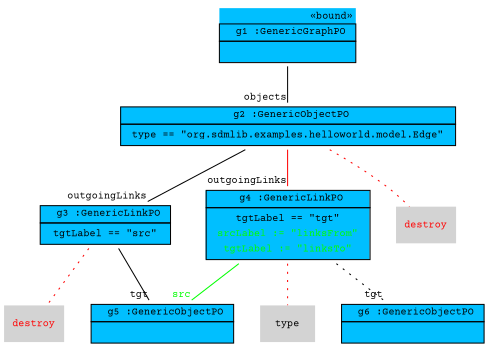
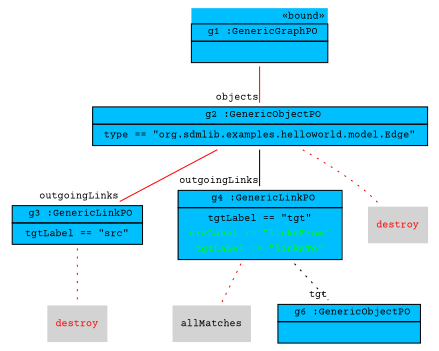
edge "g1 :GenericGraphPO" -- "g2 :GenericObjectPO": color black -> red
edge "g2 :GenericObjectPO" -- "g4 :GenericLinkPO": color red -> black
edge "g2 :GenericObjectPO" -- "g3 :GenericLinkPO": color black -> red
node "g5 :GenericObjectPO": removed
node "type": label "type" -> "allMatches"
